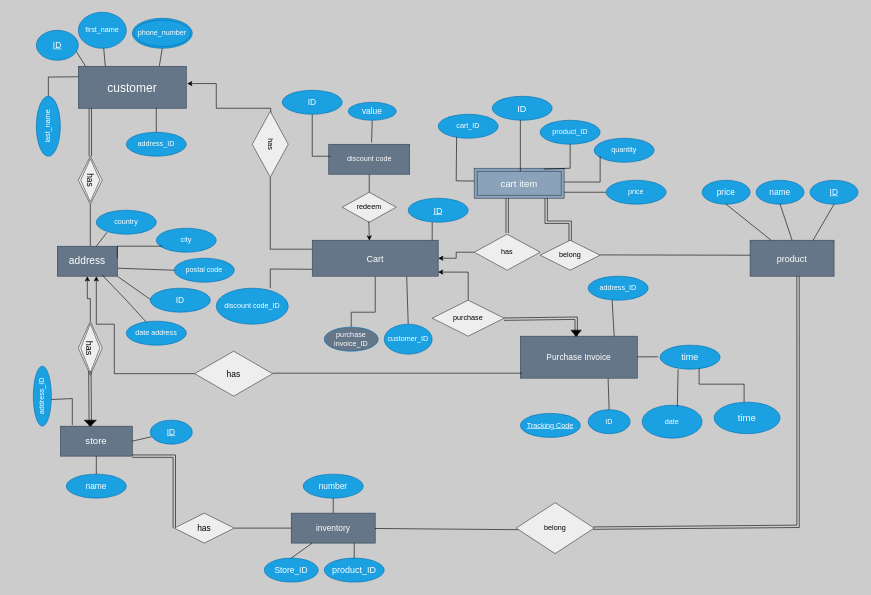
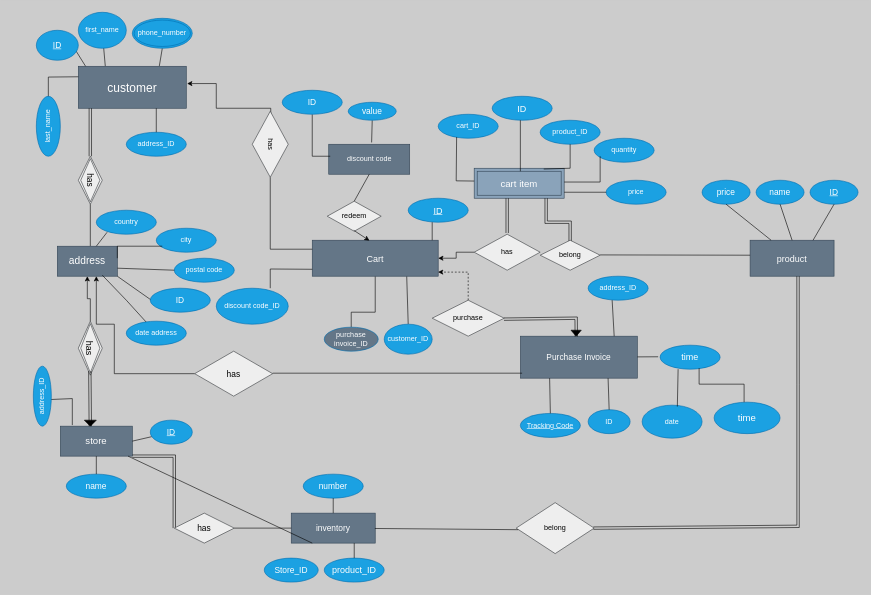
node "redeem": moved (369, 207) -> (354, 216)
edge "purchase" -> "Cart": style solid -> dashed
edge "Purchase Invoice" -- "Tracking Code": added
edge "inventory" -- "Store_ID": now "inventory" -- "store"
